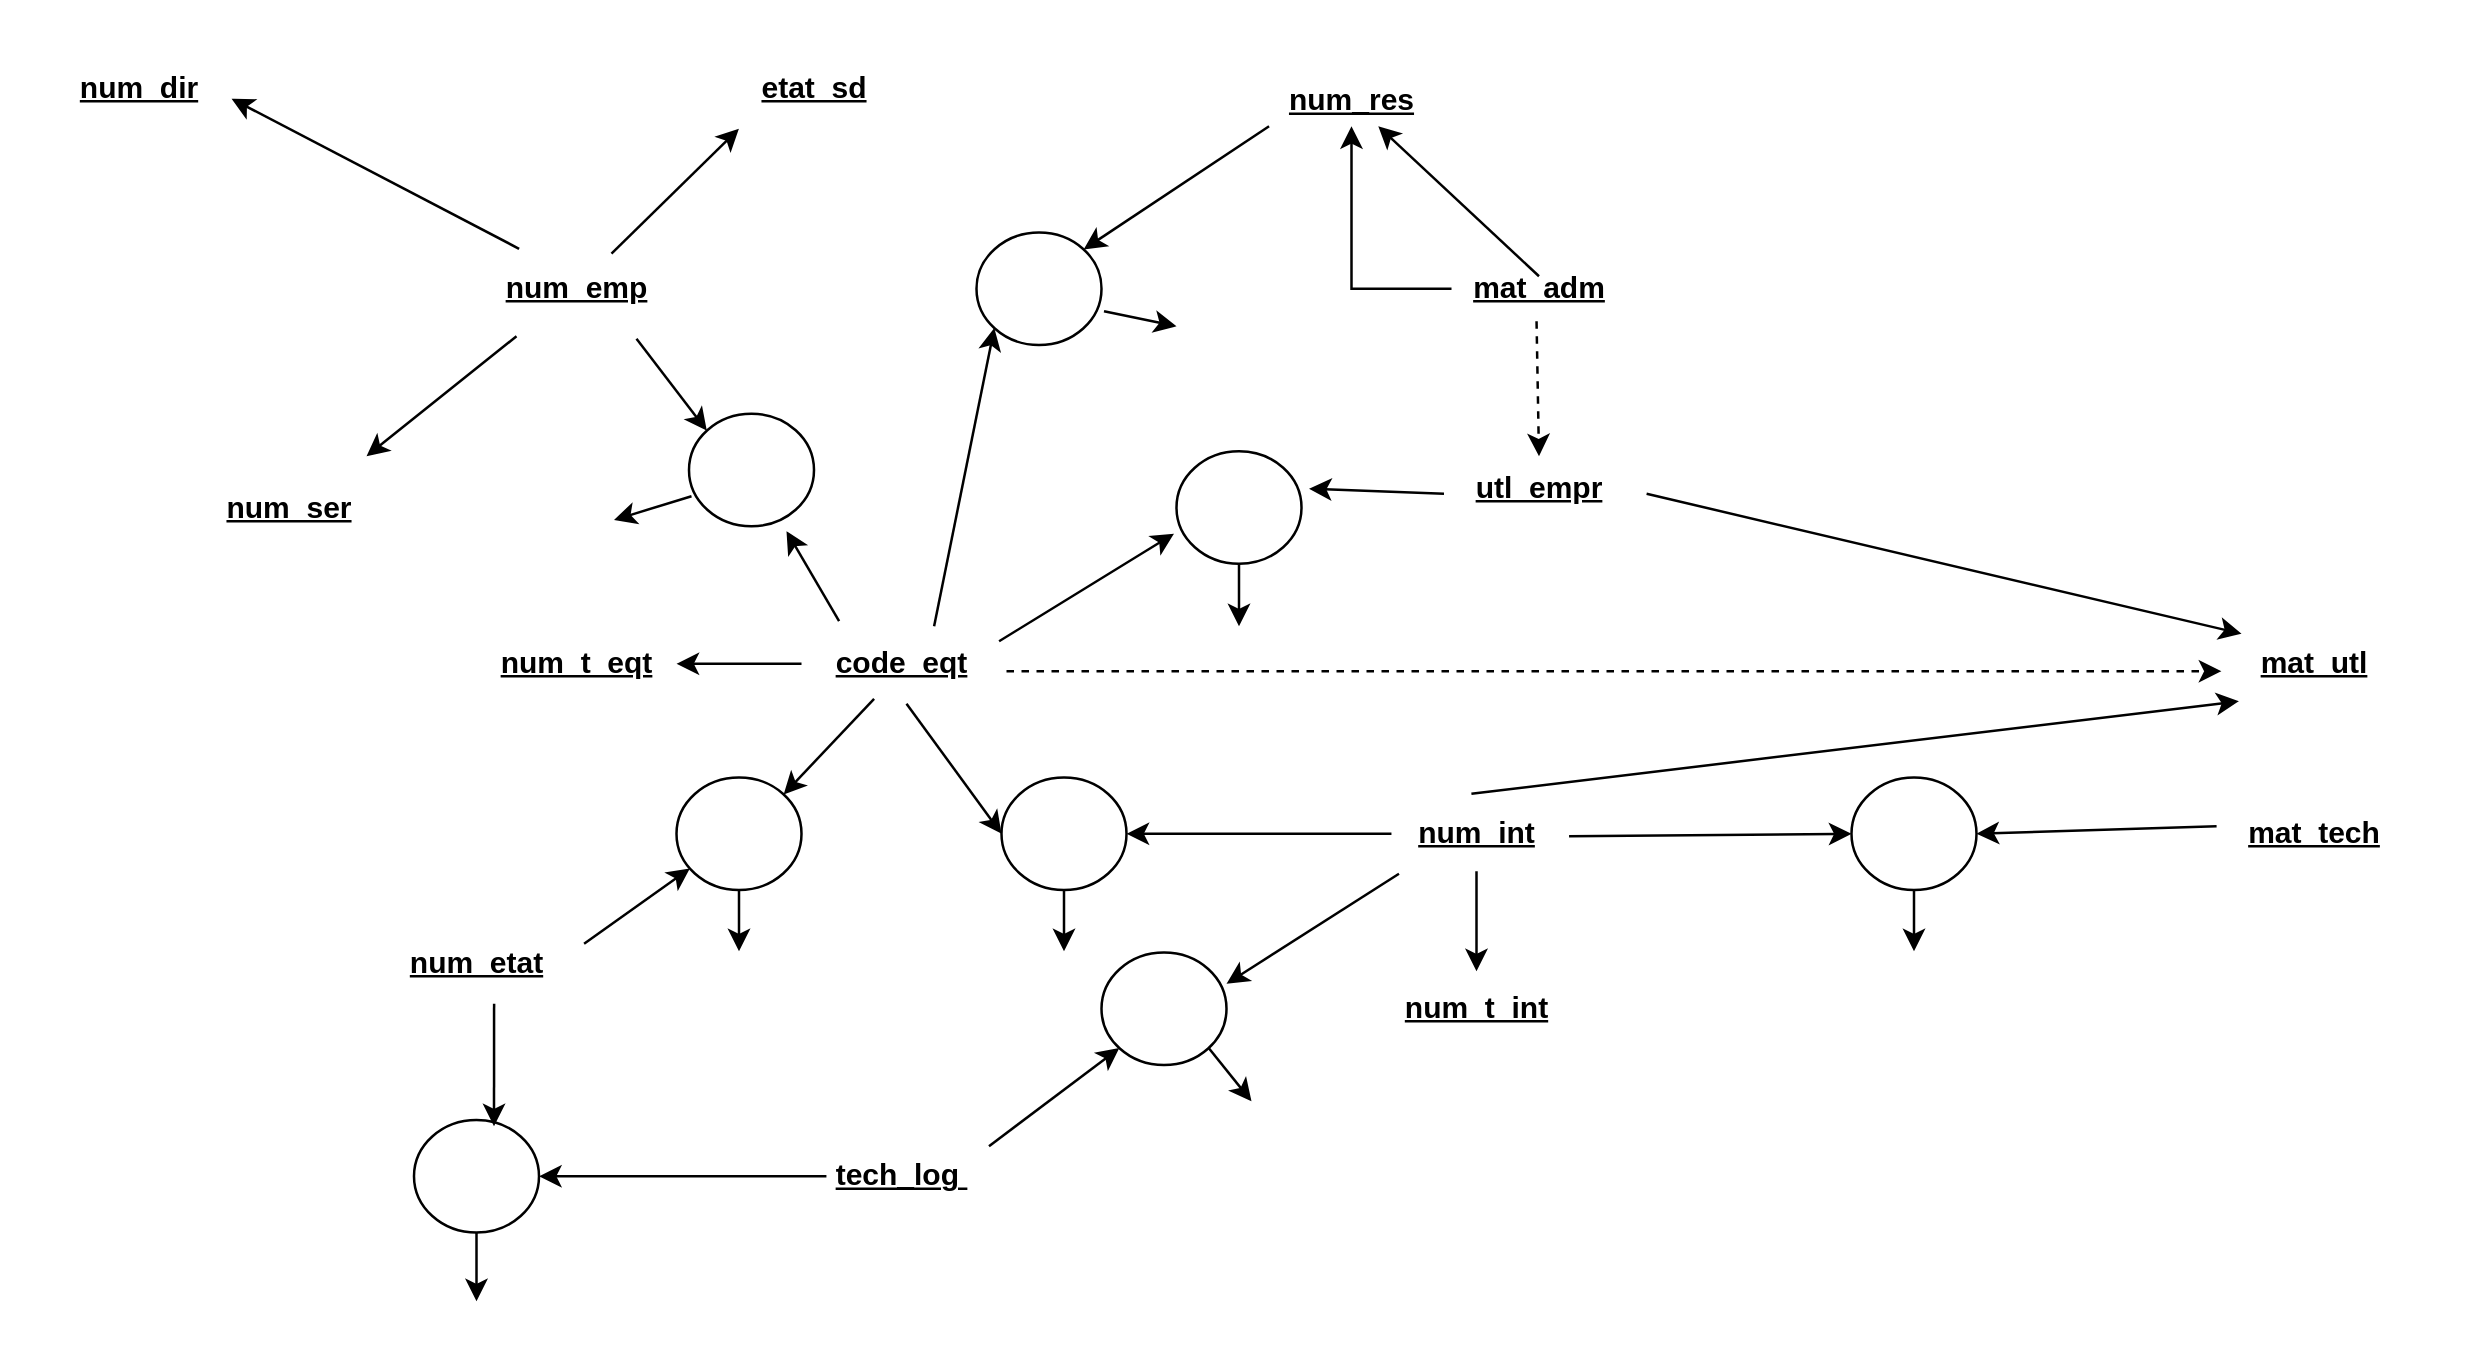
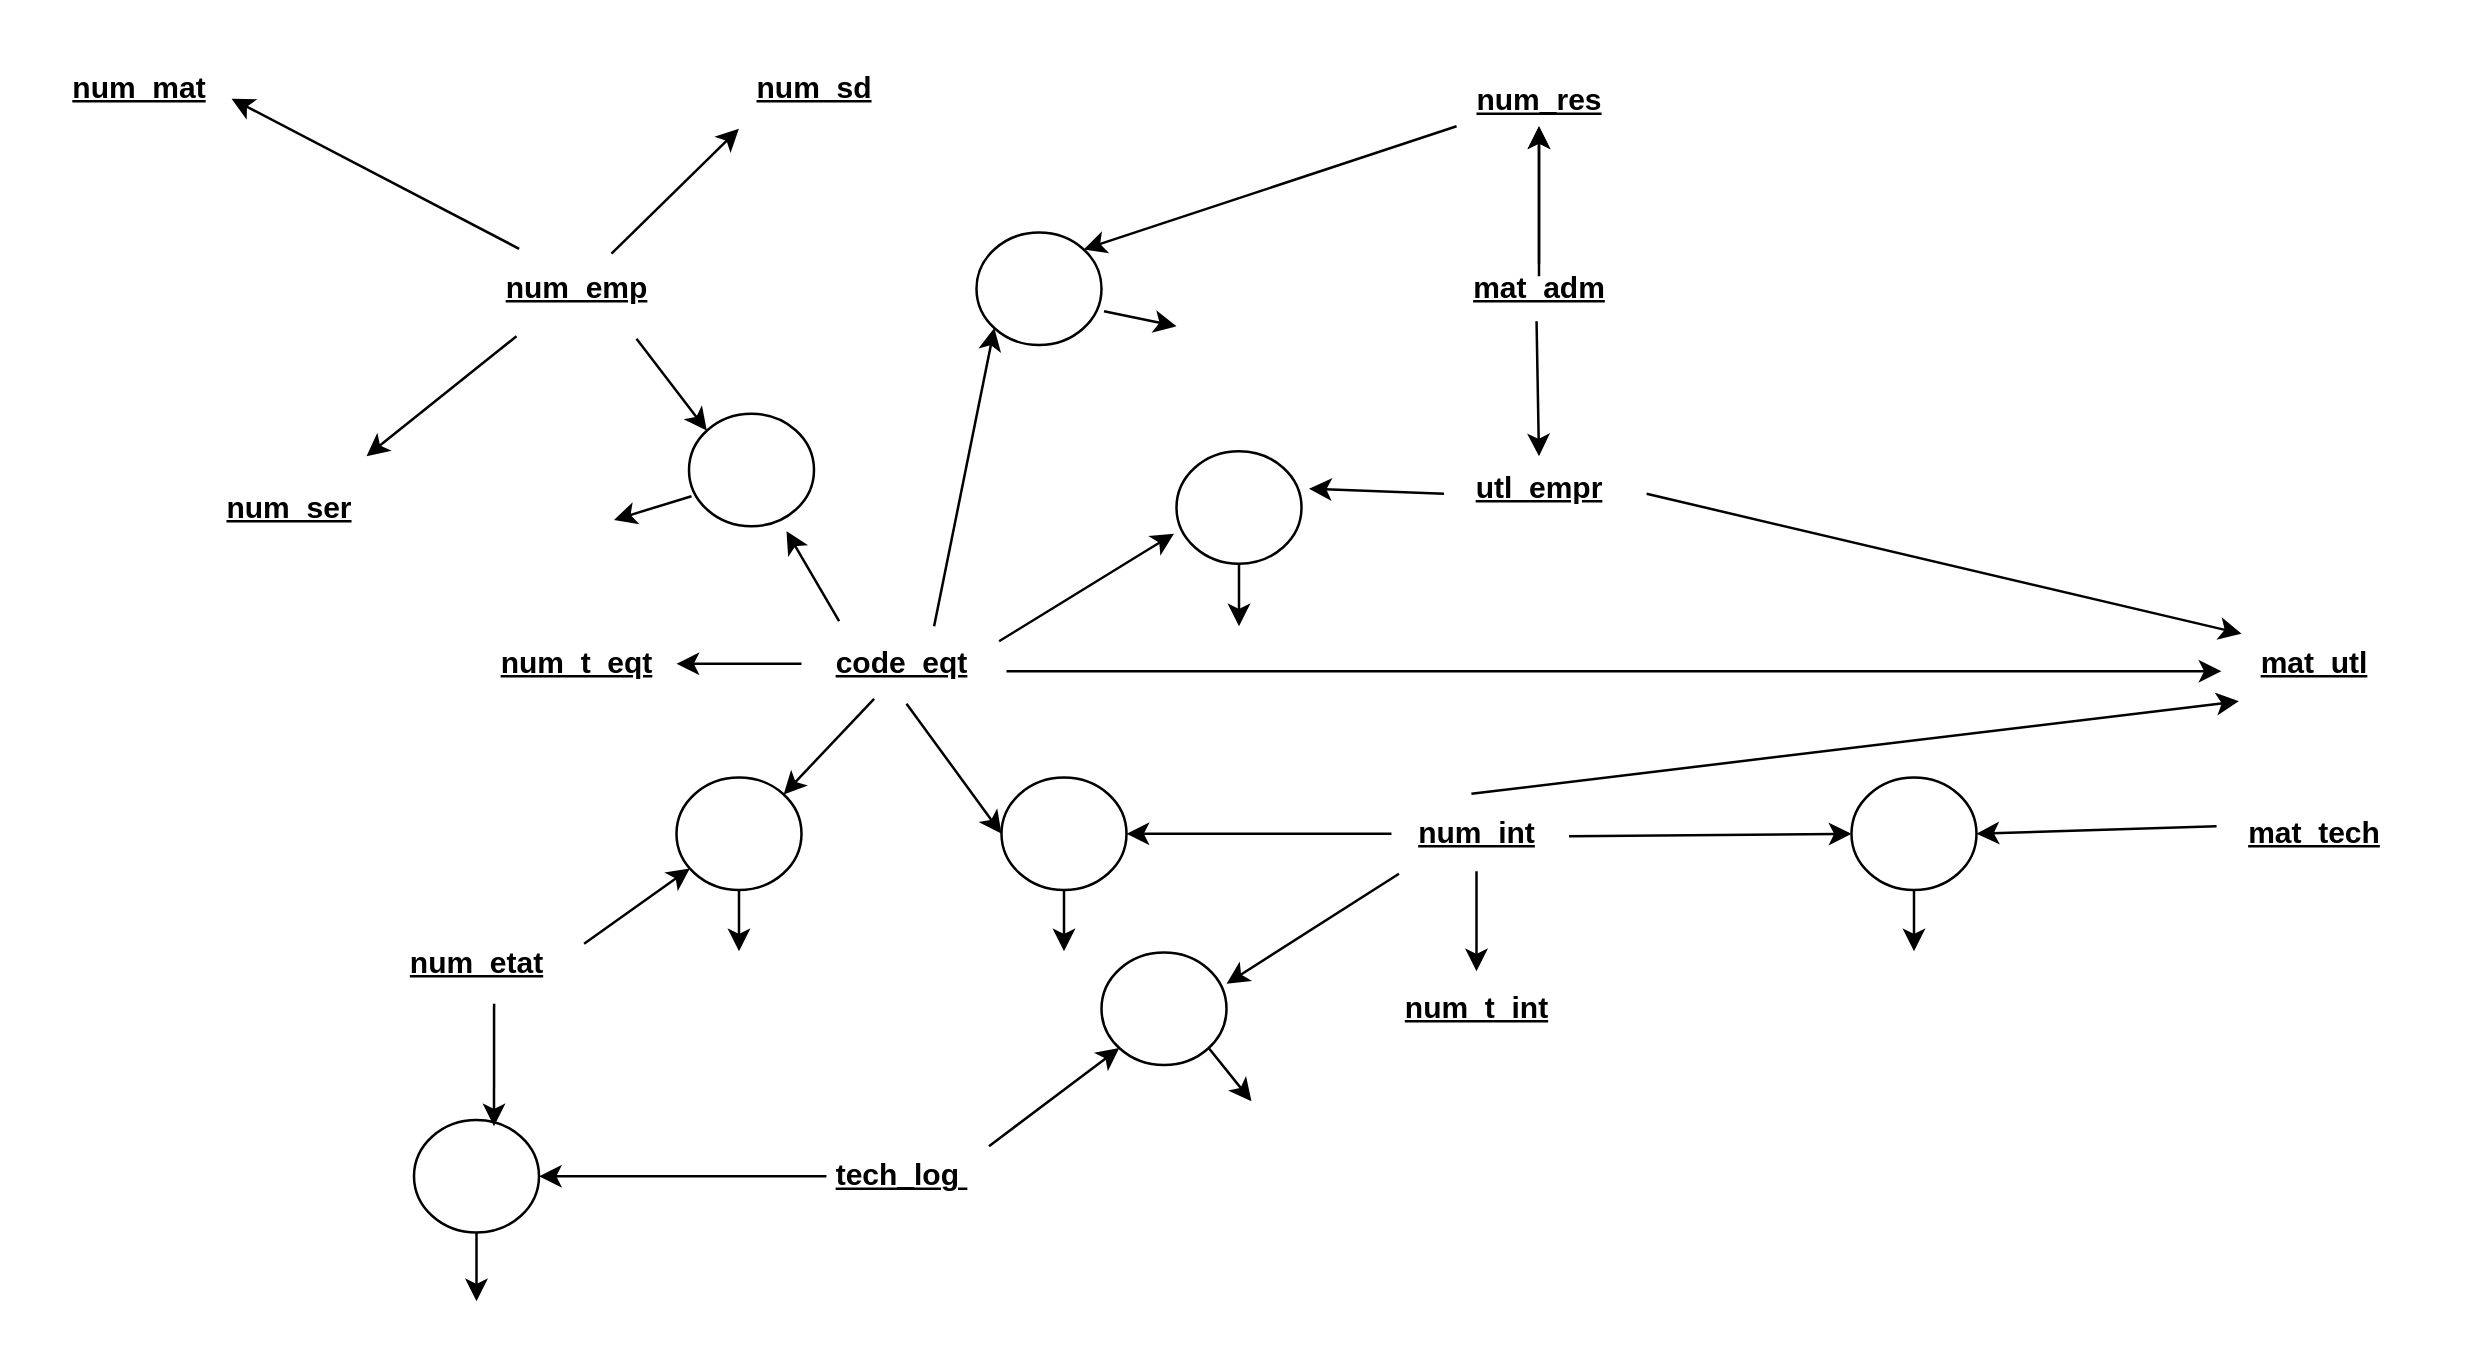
node "num_dir": label "num_dir" -> "num_mat"
node "etat_sd": label "etat_sd" -> "num_sd"
node "num_res": moved (1351, 101) -> (1539, 101)
edge "mat_adm" -> "utl_empr": style dashed -> solid
edge "code_eqt" -> "mat_utl": style dashed -> solid
